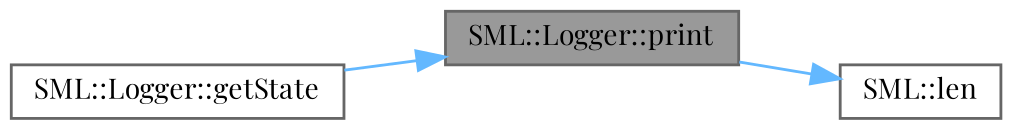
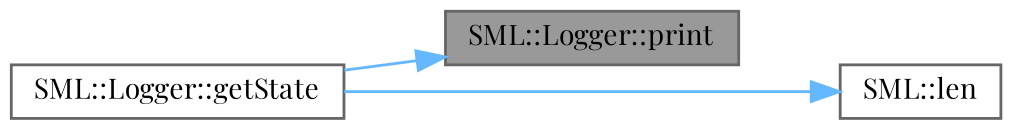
edge "SML::Logger::print" -> "SML::len": now "SML::Logger::getState" -> "SML::len"
